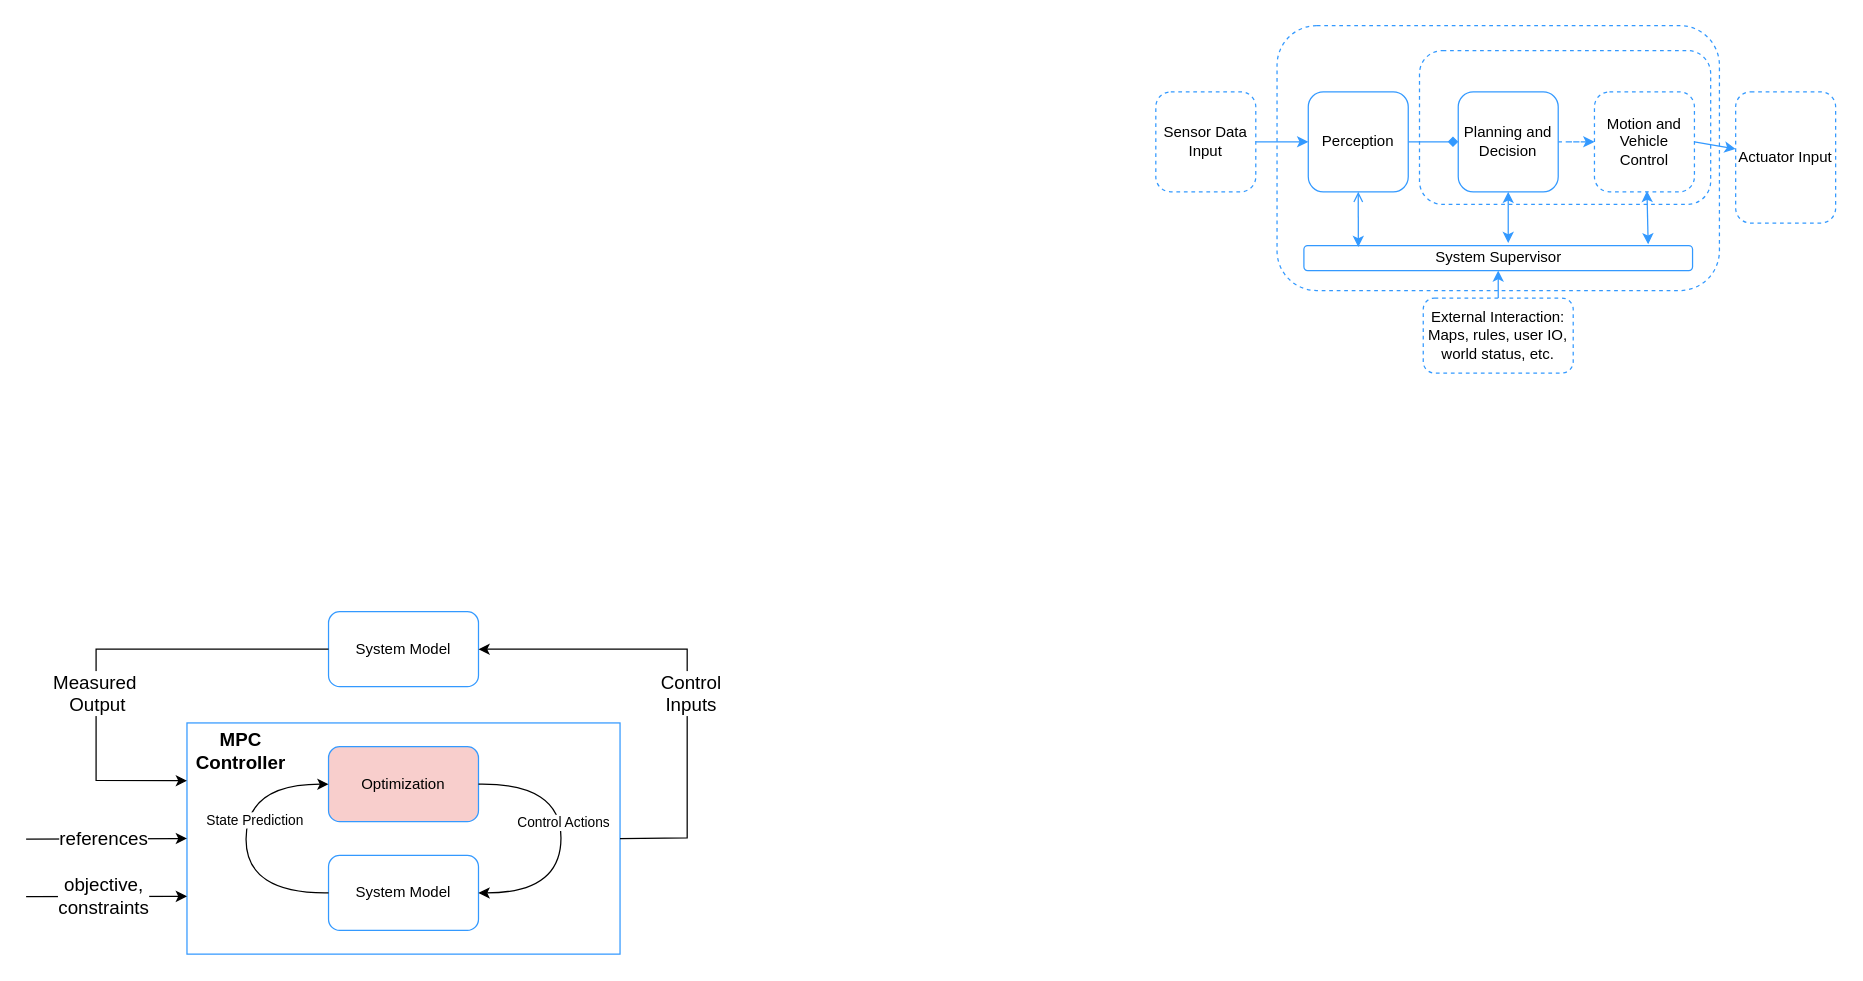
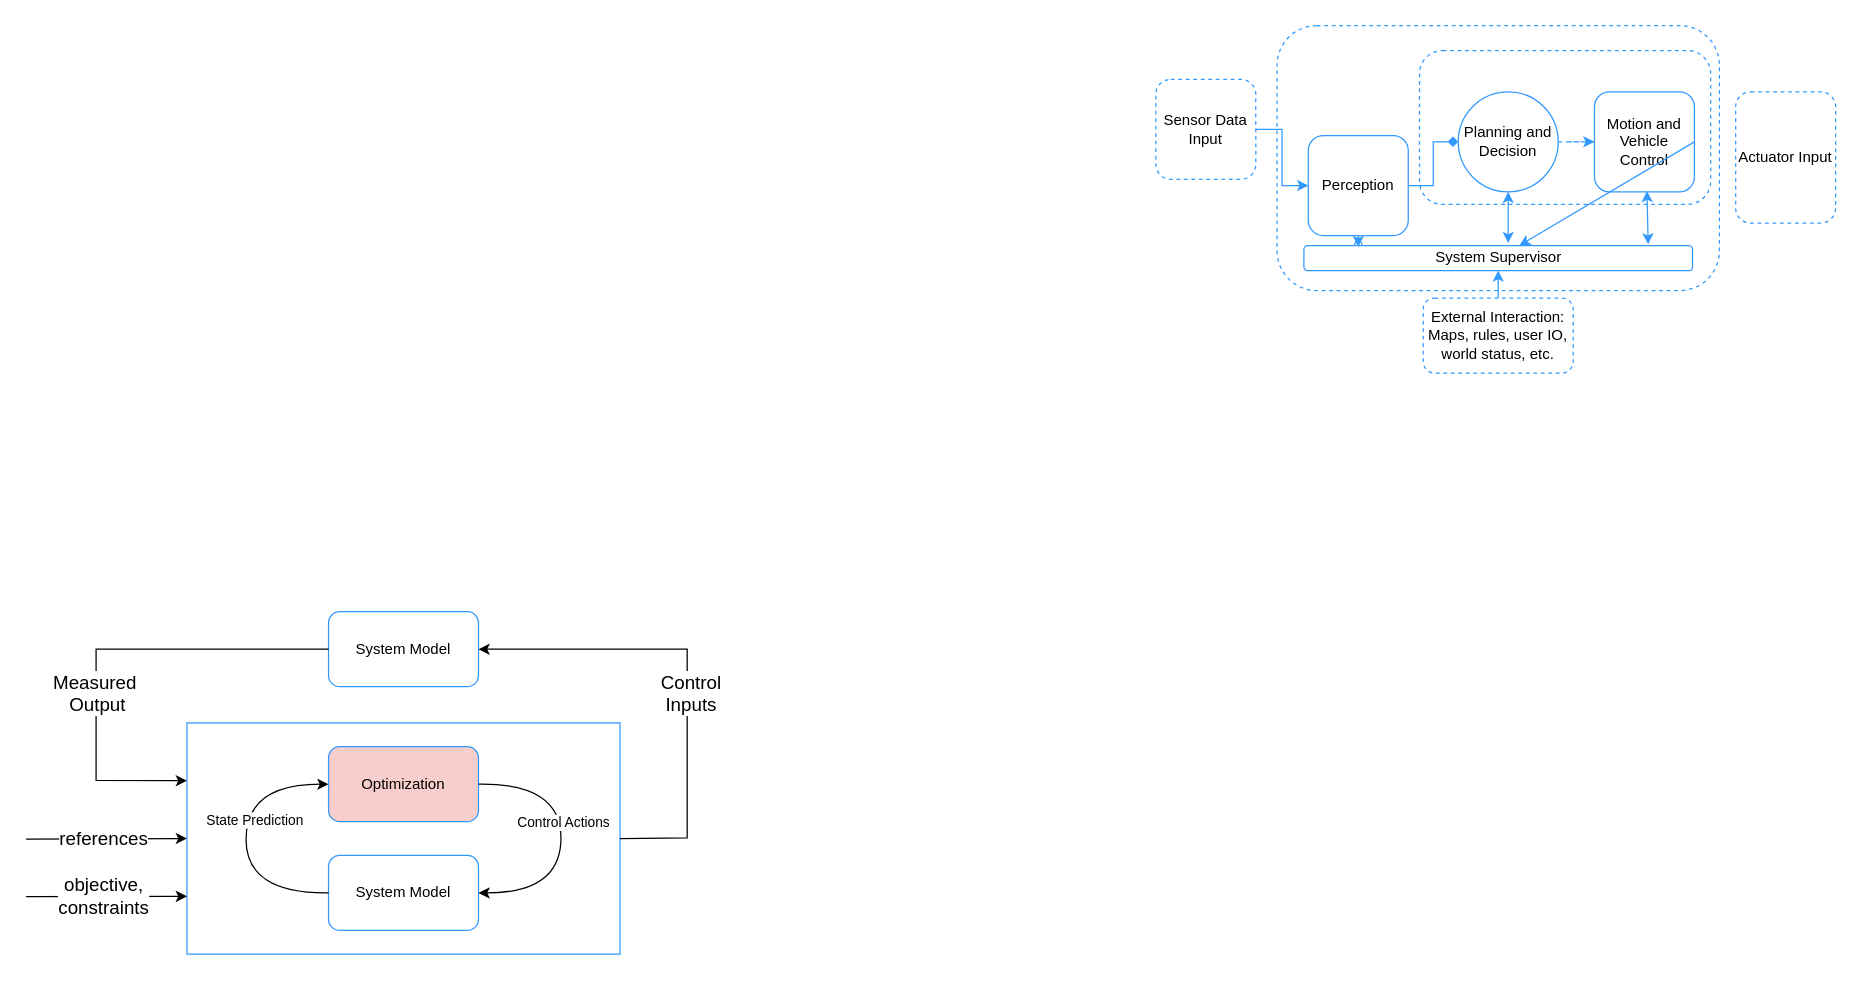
node "Sensor Data Input": moved (1206, 142) -> (1206, 129)
node "Perception": moved (1358, 142) -> (1358, 186)
node "Planning and Decision": shape rounded rectangle -> ellipse
node "Motion and Vehicle Control": style dashed -> solid
edge "Motion and Vehicle Control" -> "Actuator Input": now "Motion and Vehicle Control" -> "System Supervisor"
node "MPC Controller": removed
